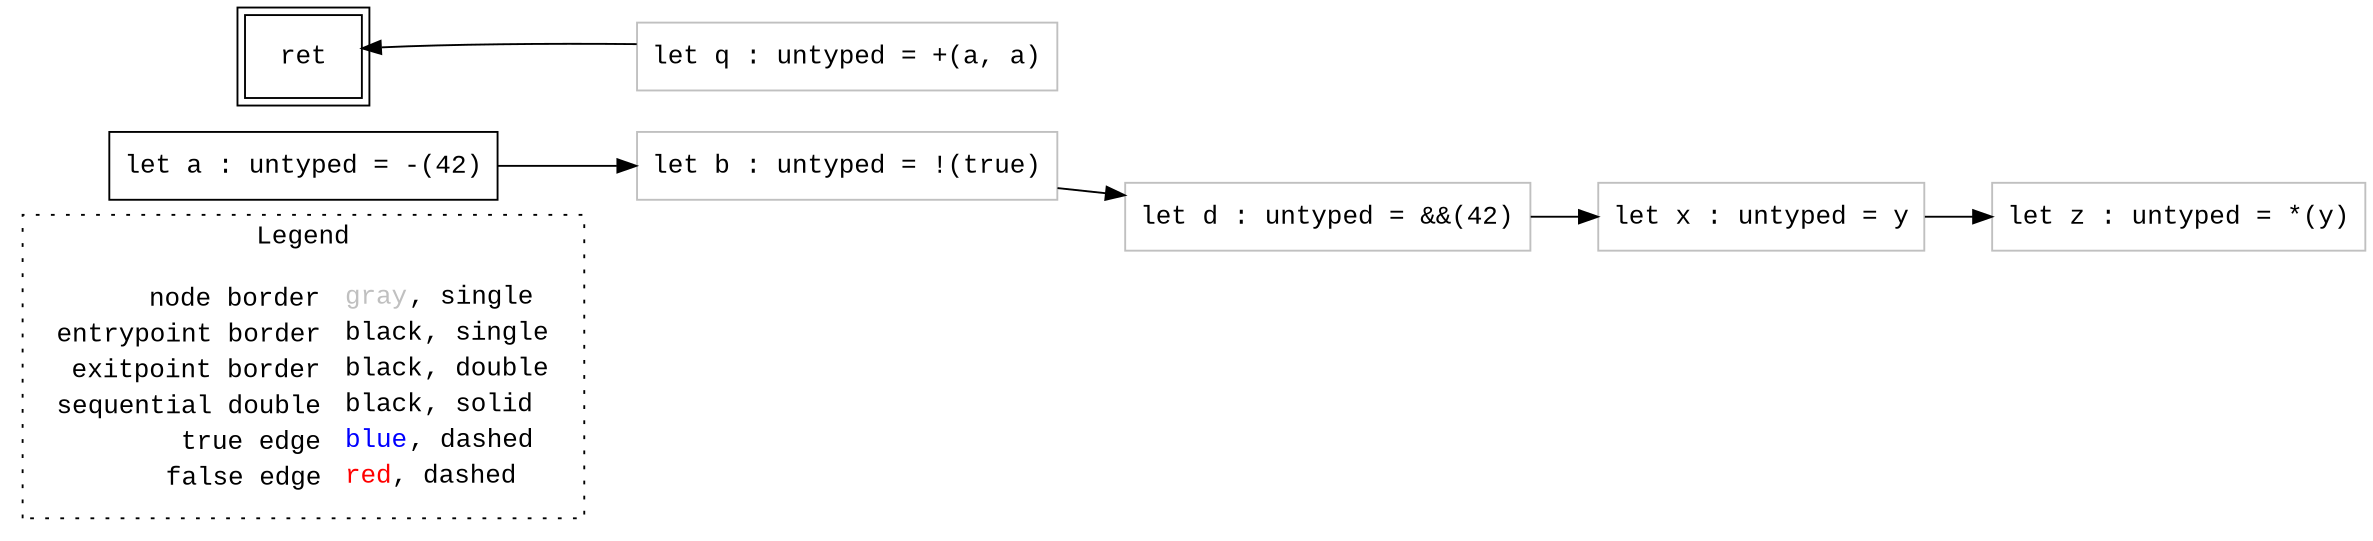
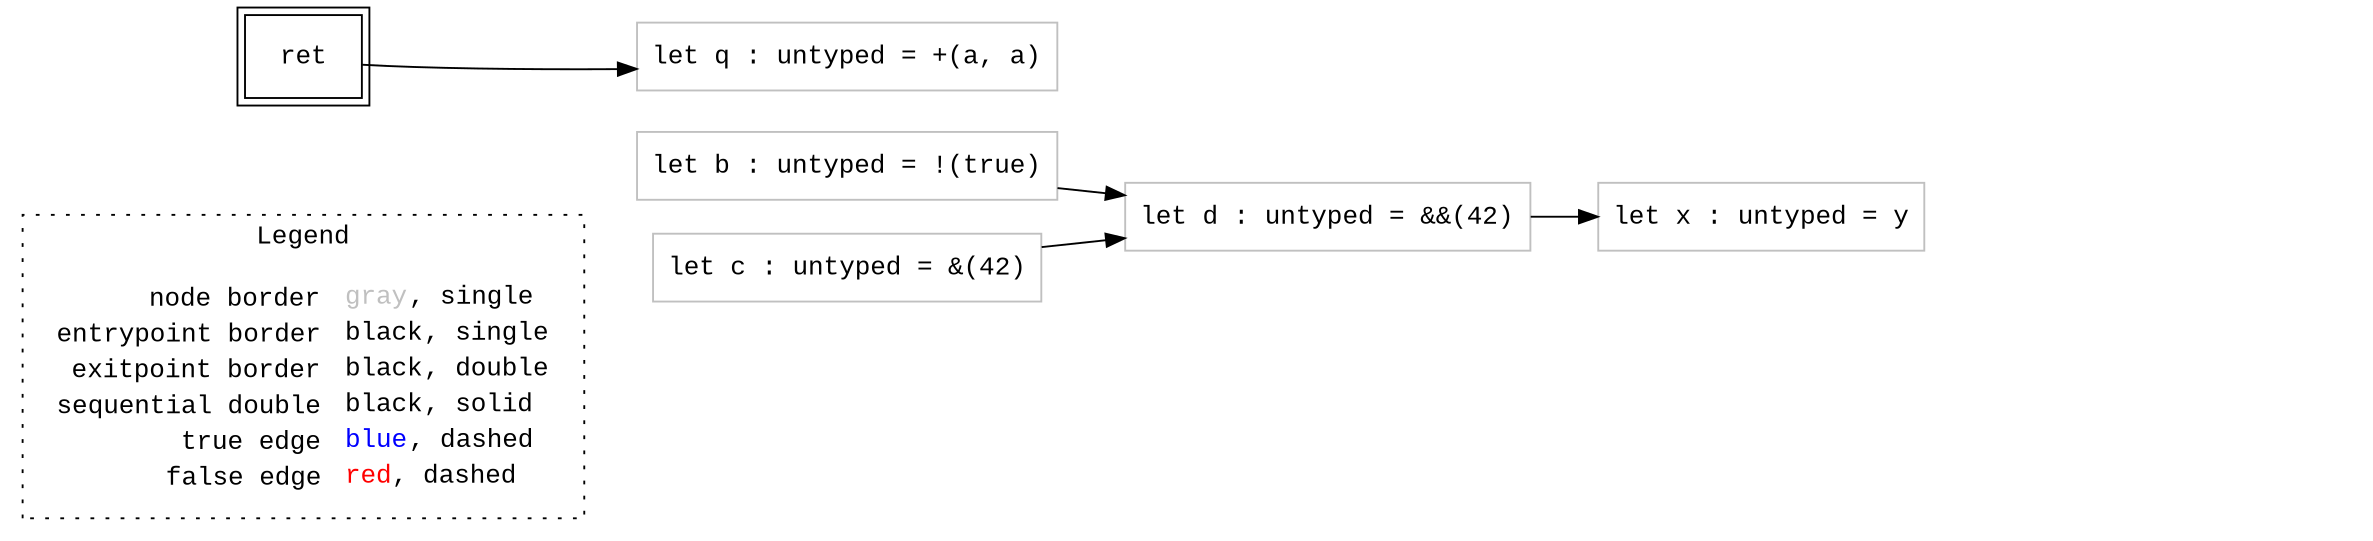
edge "let q : untyped = +(a, a)" -> "ret": reversed
node "let a : untyped = -(42)": removed
node "let z : untyped = *(y)": removed
node "let c : untyped = &(42)": added
